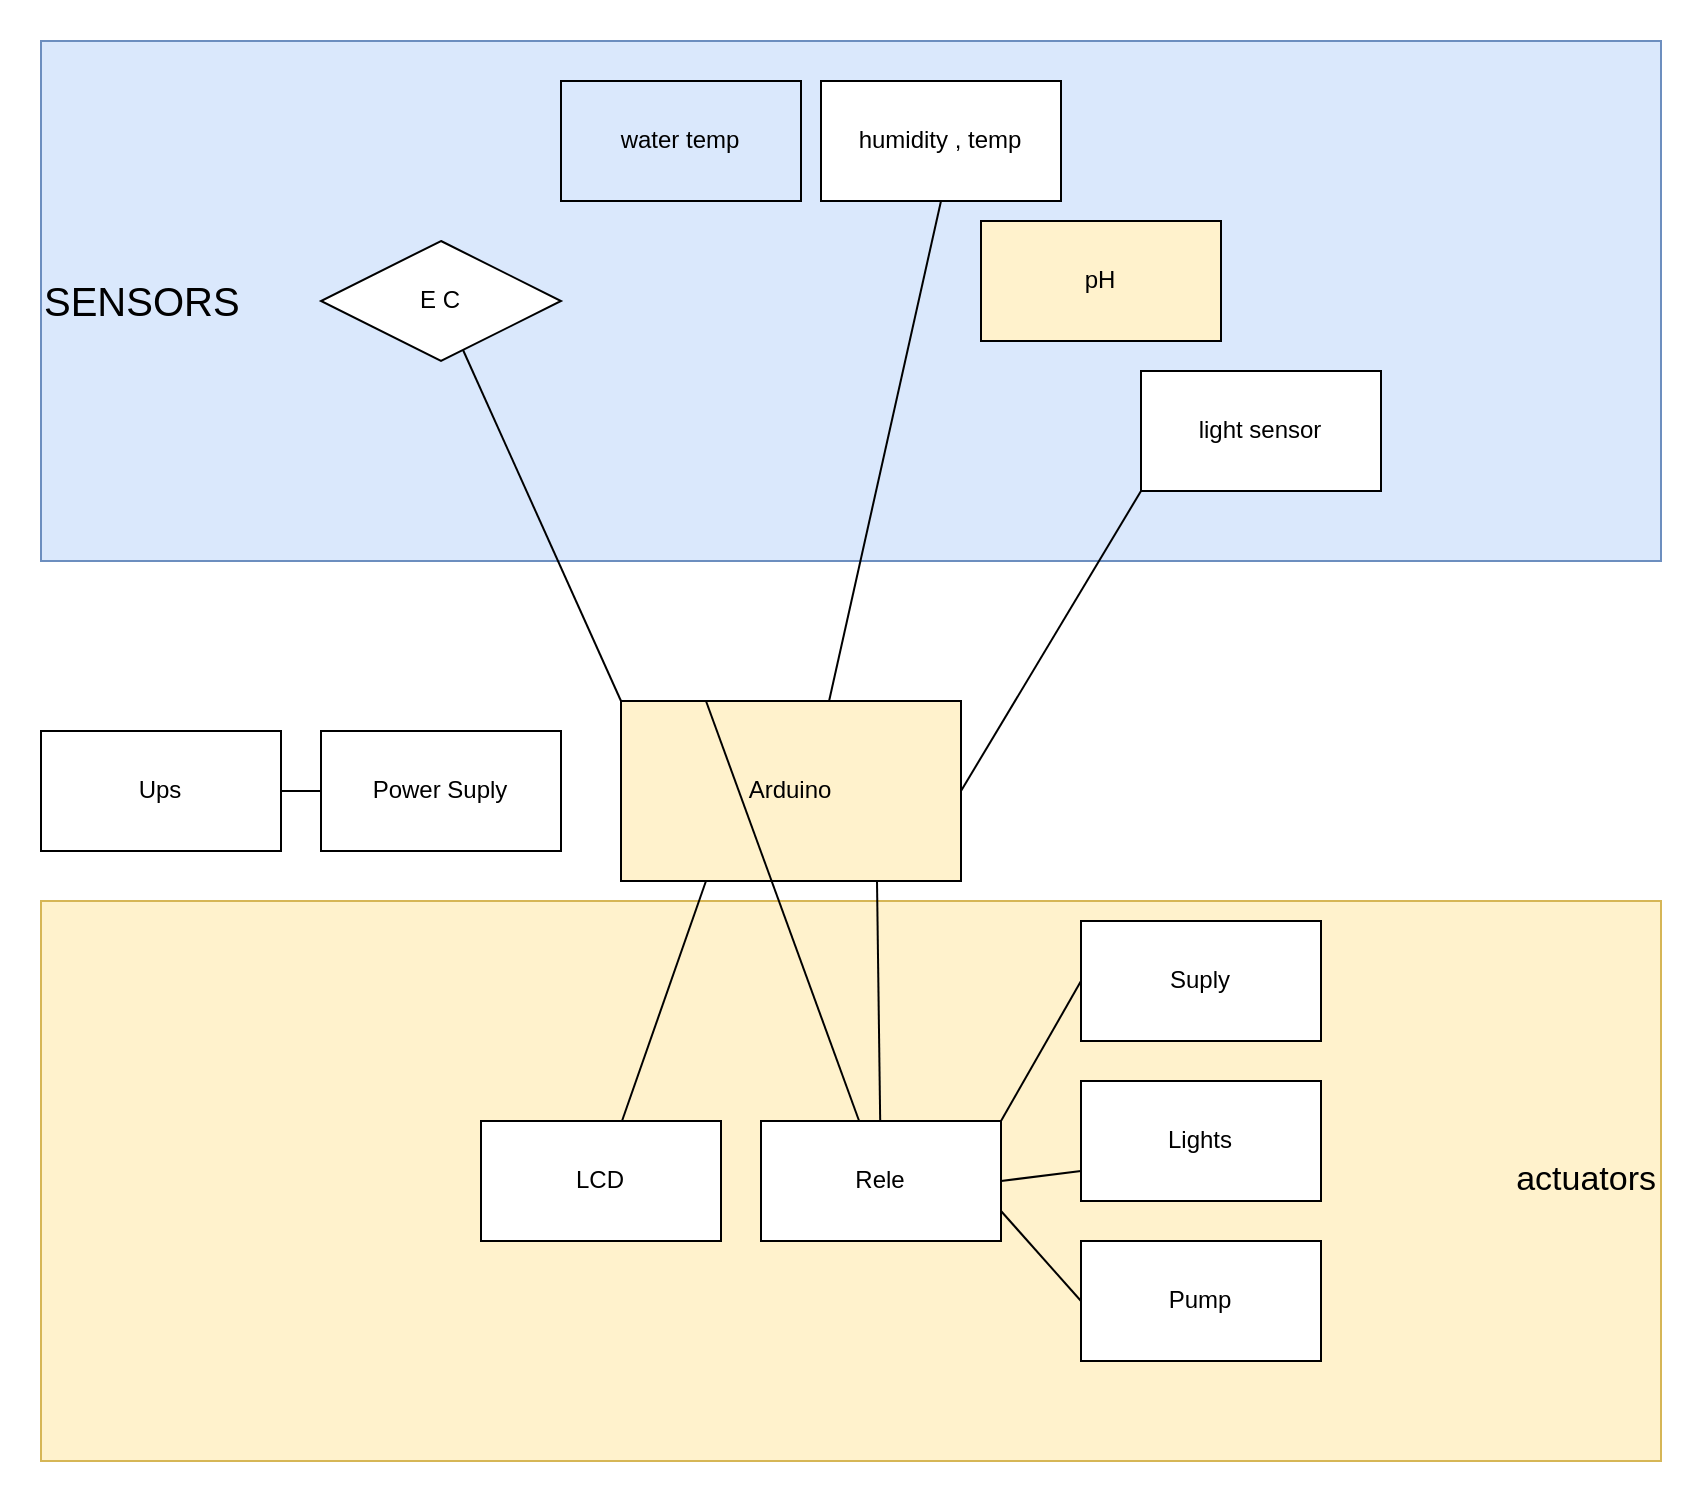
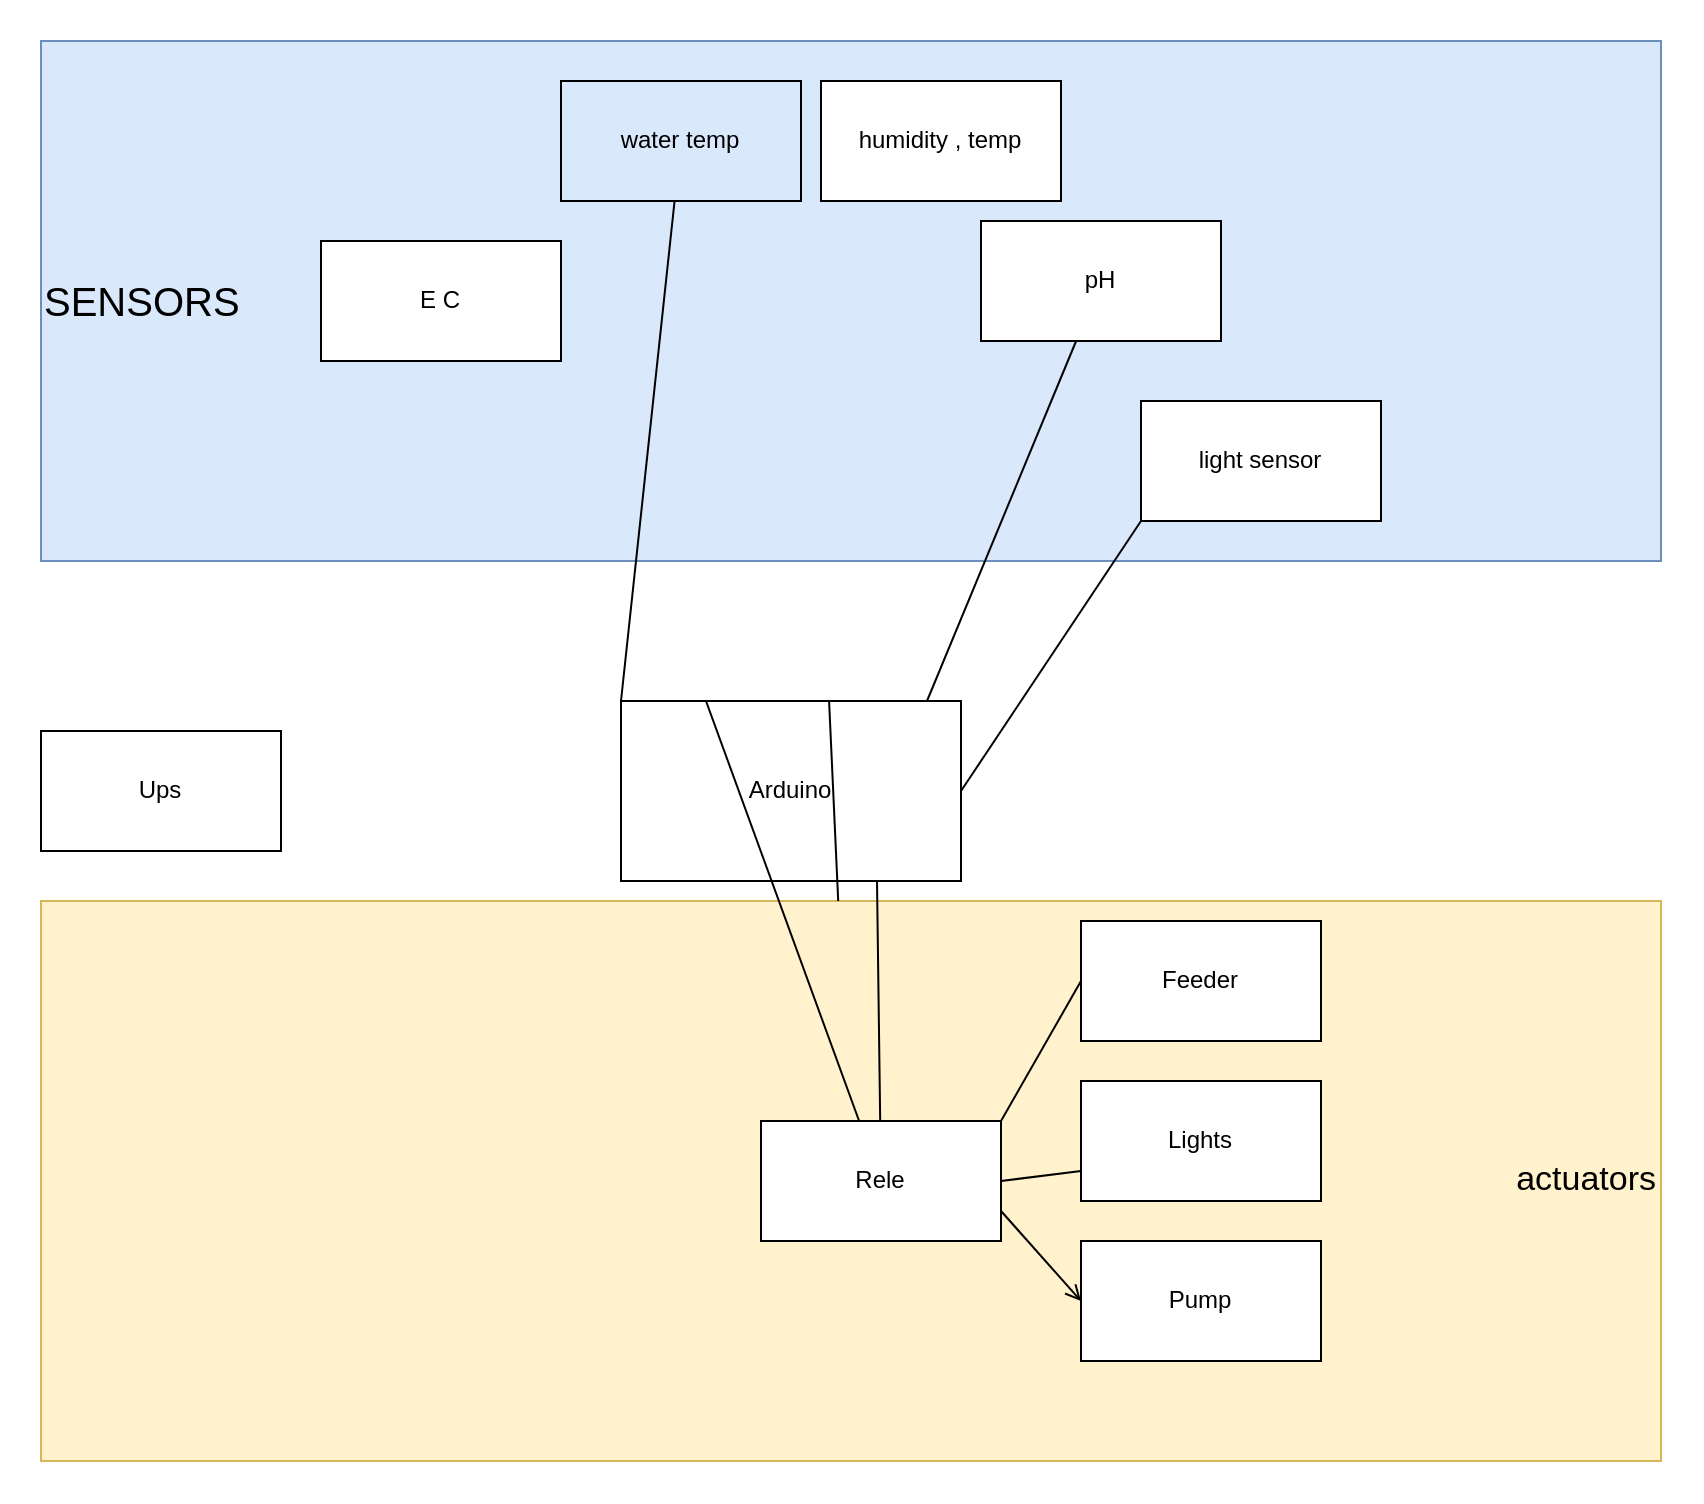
node "pH": fillcolor #fff2cc -> #ffffff
node "E C": shape diamond -> rectangle
node "light sensor": moved (1261, 431) -> (1261, 461)
edge "humidity , temp" -- "Arduino": now "actuators" -- "Arduino"
edge "pH" -- "Arduino": added
edge "E C" -- "Arduino": now "water temp" -- "Arduino"
edge "Ups" -- "Power Suply": removed
node "Power Suply": removed
node "Arduino": fillcolor #fff2cc -> #ffffff
node "Suply": label "Suply" -> "Feeder"
edge "Arduino" -- "LCD": removed
node "LCD": removed
edge "Rele" -- "Pump": arrowhead none -> open
